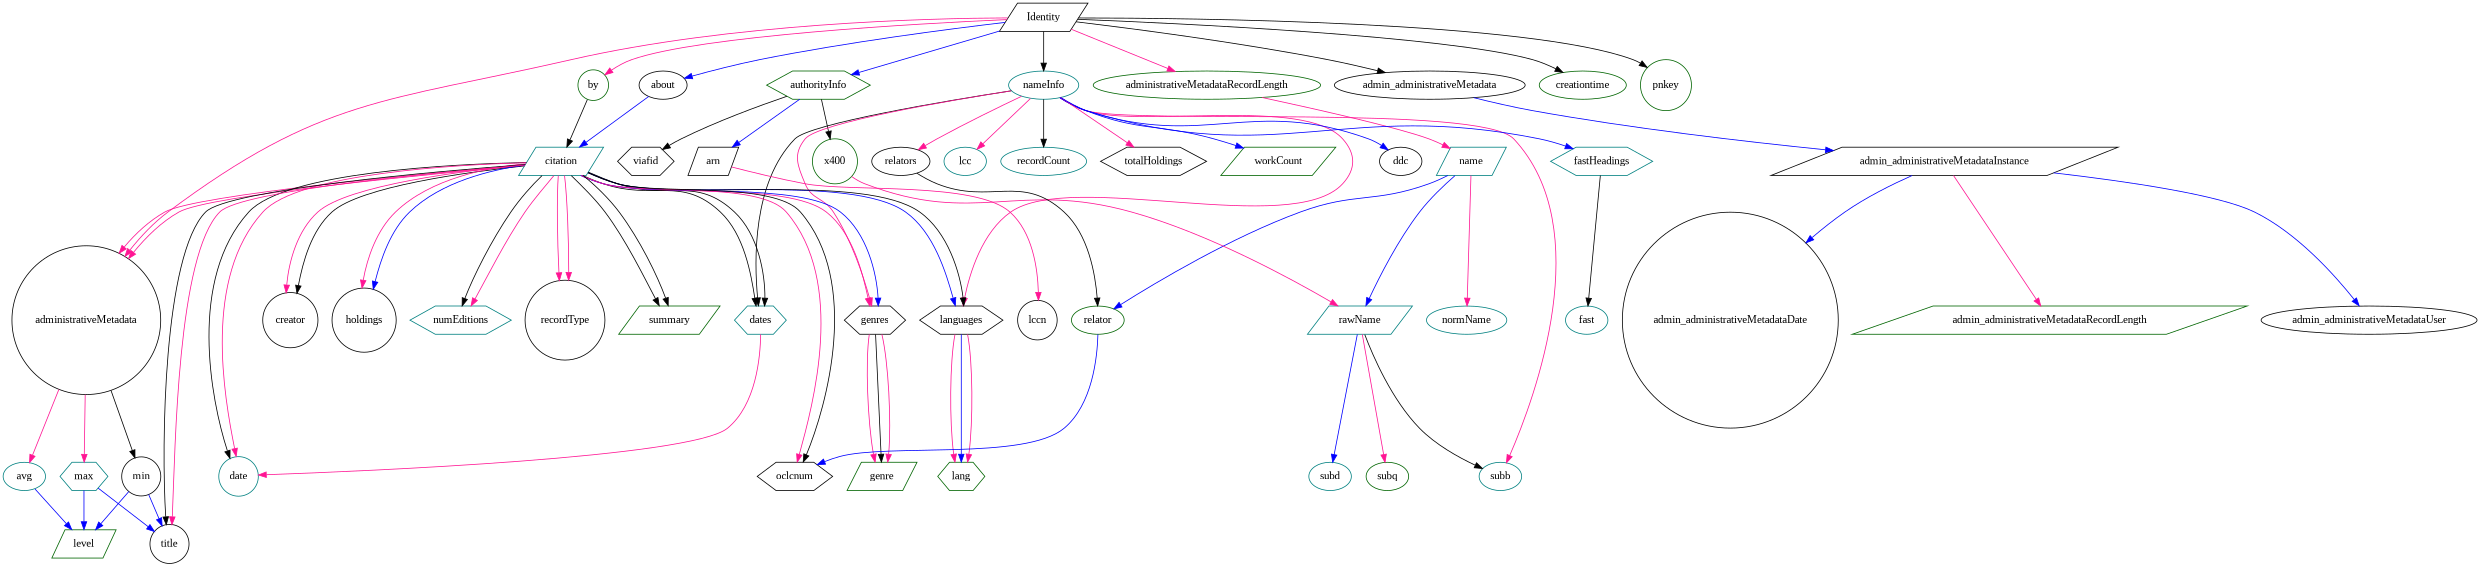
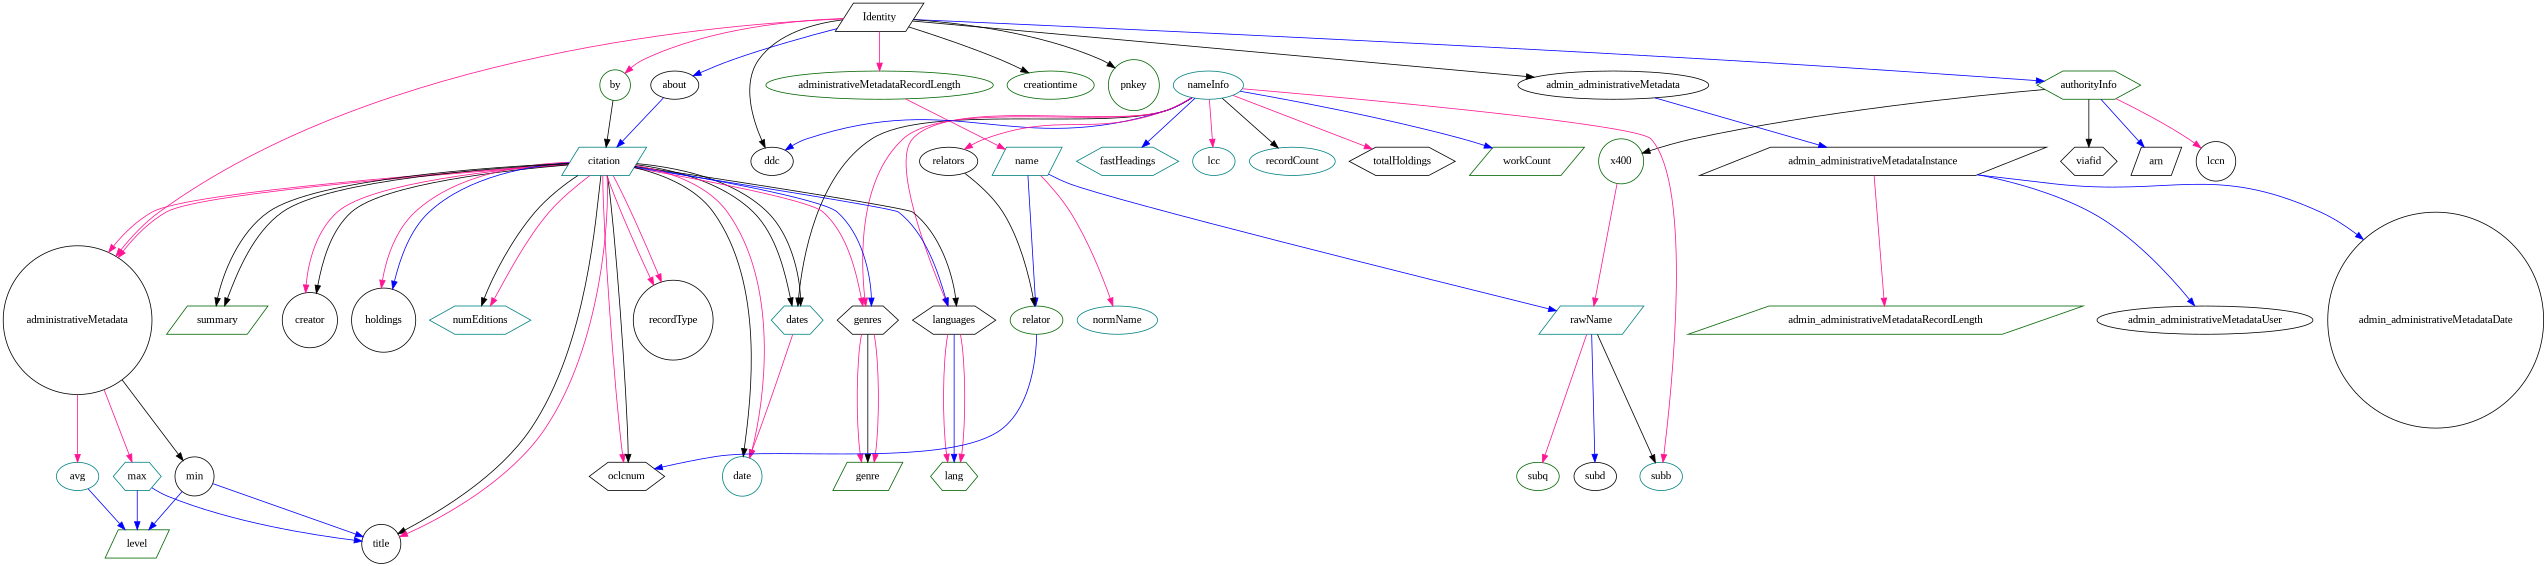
edge "Identity" -> "nameInfo": now "Identity" -> "ddc"
edge "arn" -> "lccn": now "authorityInfo" -> "lccn"
node "fast": removed
node "subd": color teal -> black
